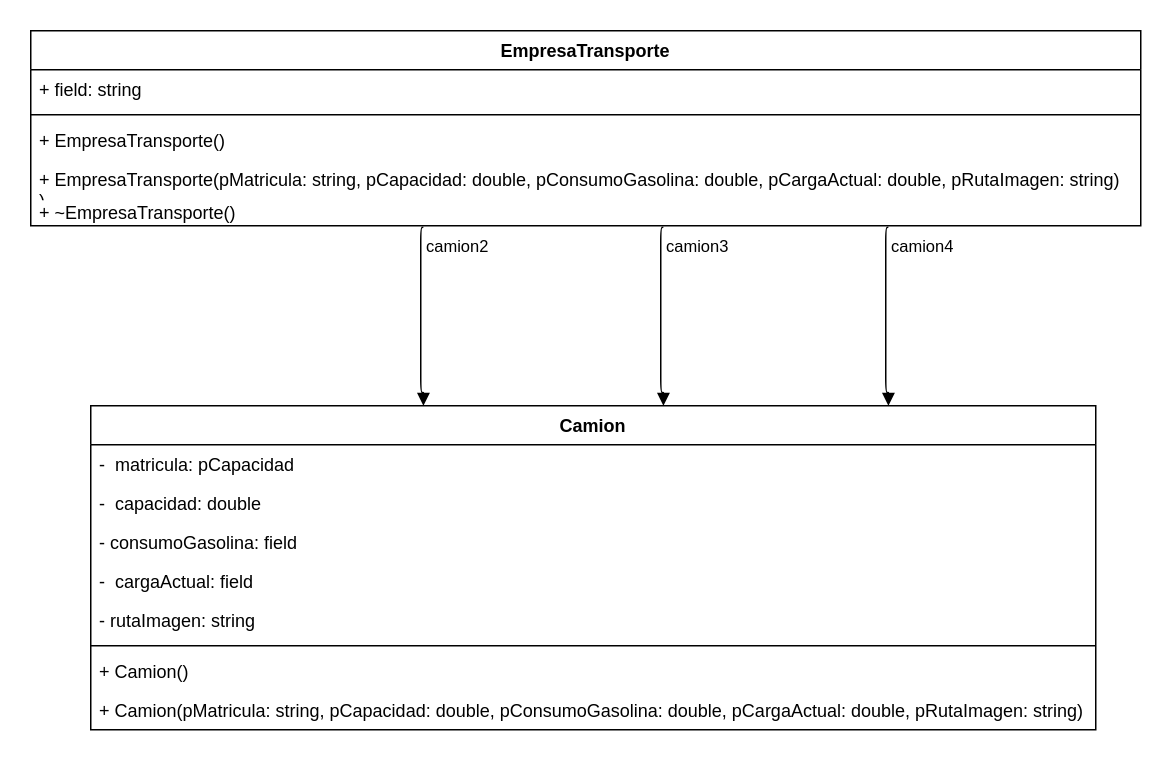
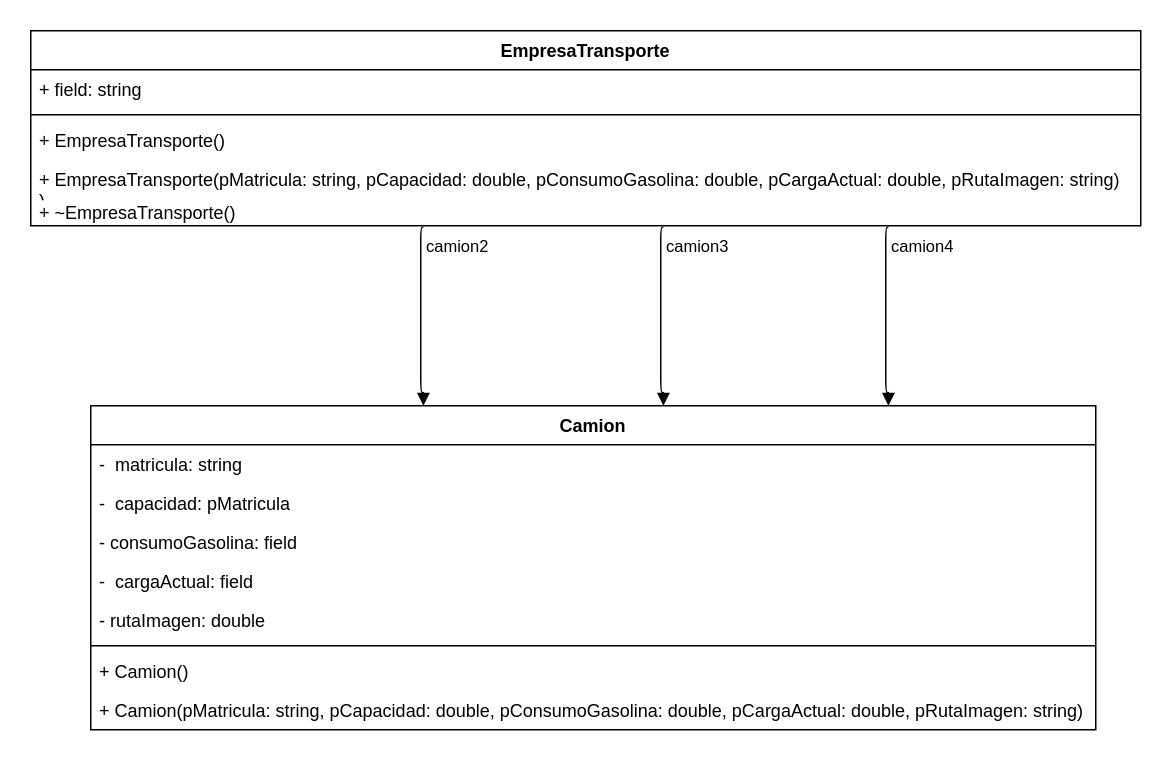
node "- matricula: pCapacidad": label "- matricula: pCapacidad" -> "- matricula: string"
node "- capacidad: double": label "- capacidad: double" -> "- capacidad: pMatricula"
node "- rutaImagen: string": label "- rutaImagen: string" -> "- rutaImagen: double"
